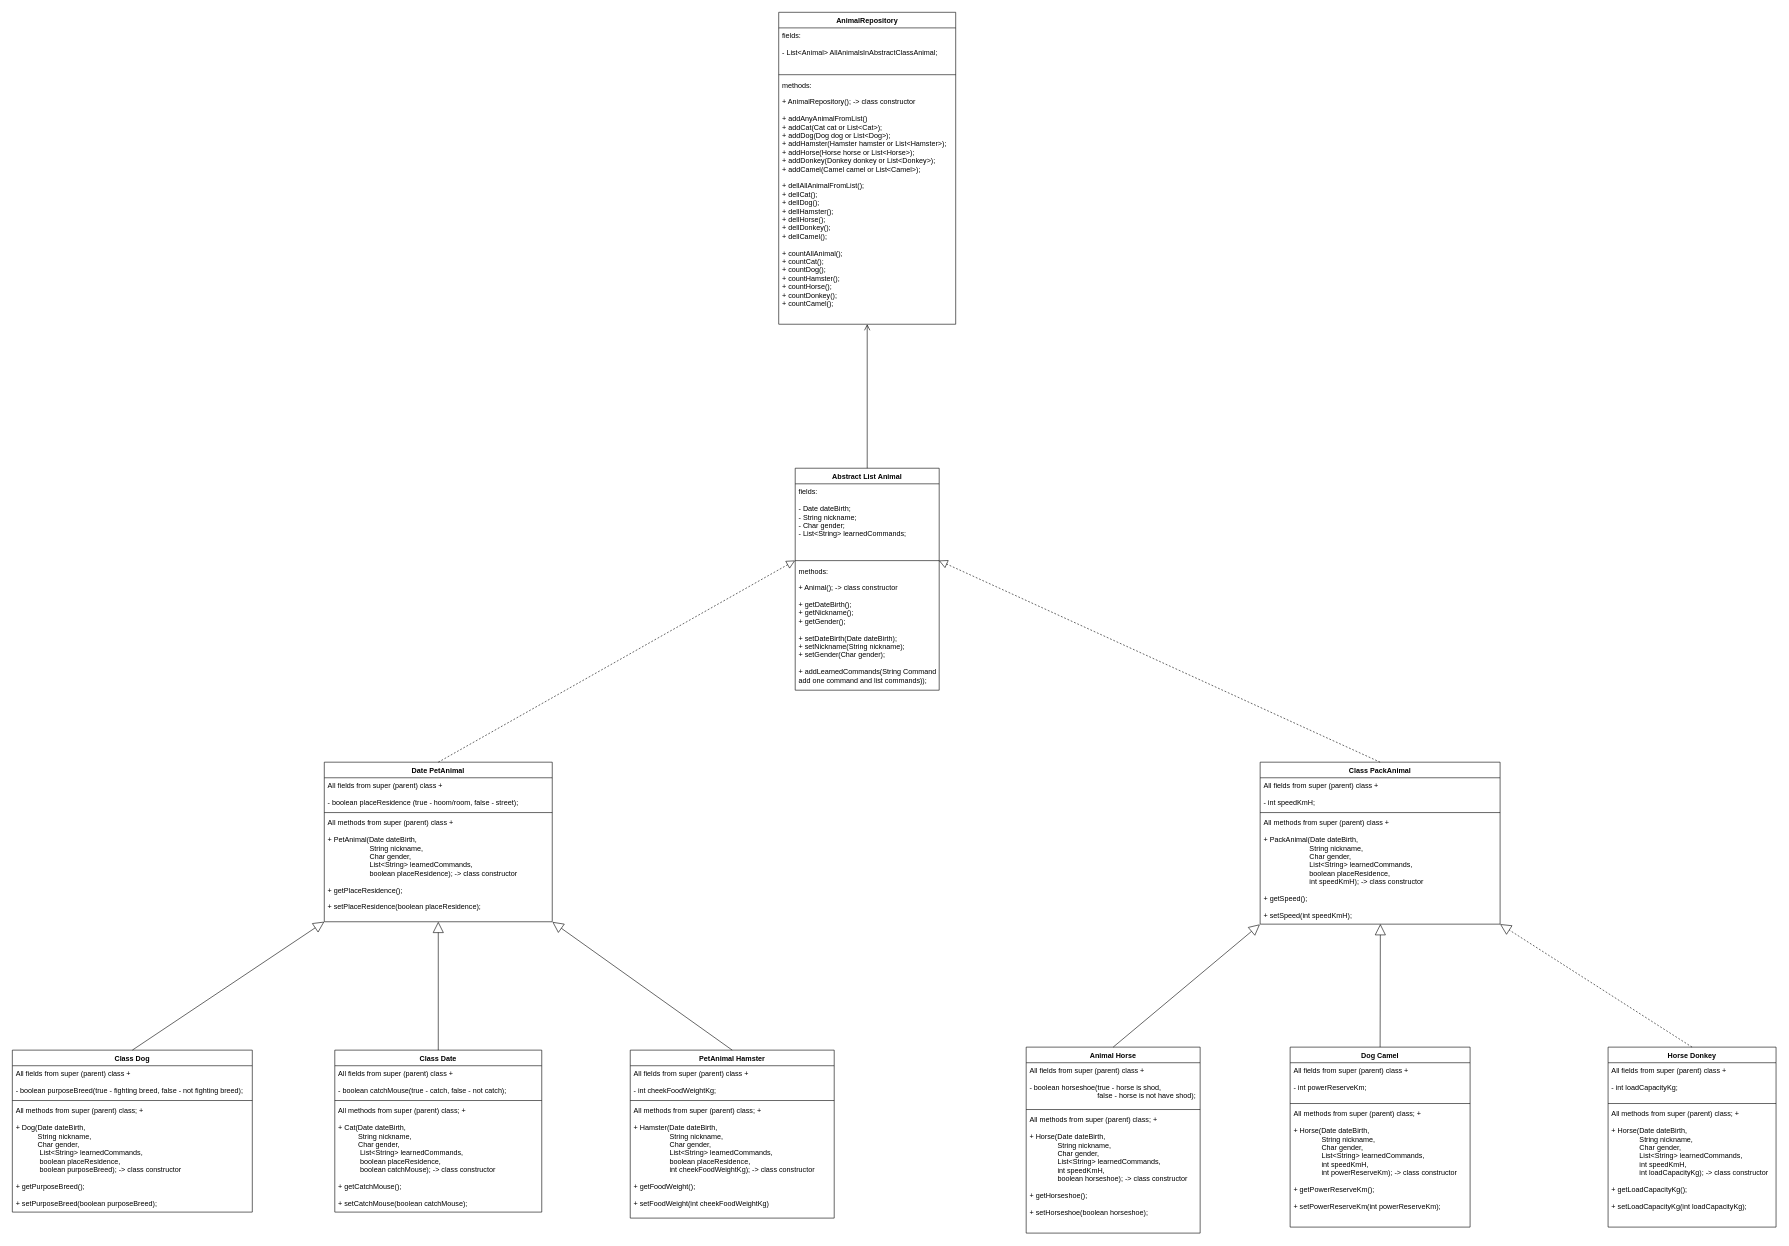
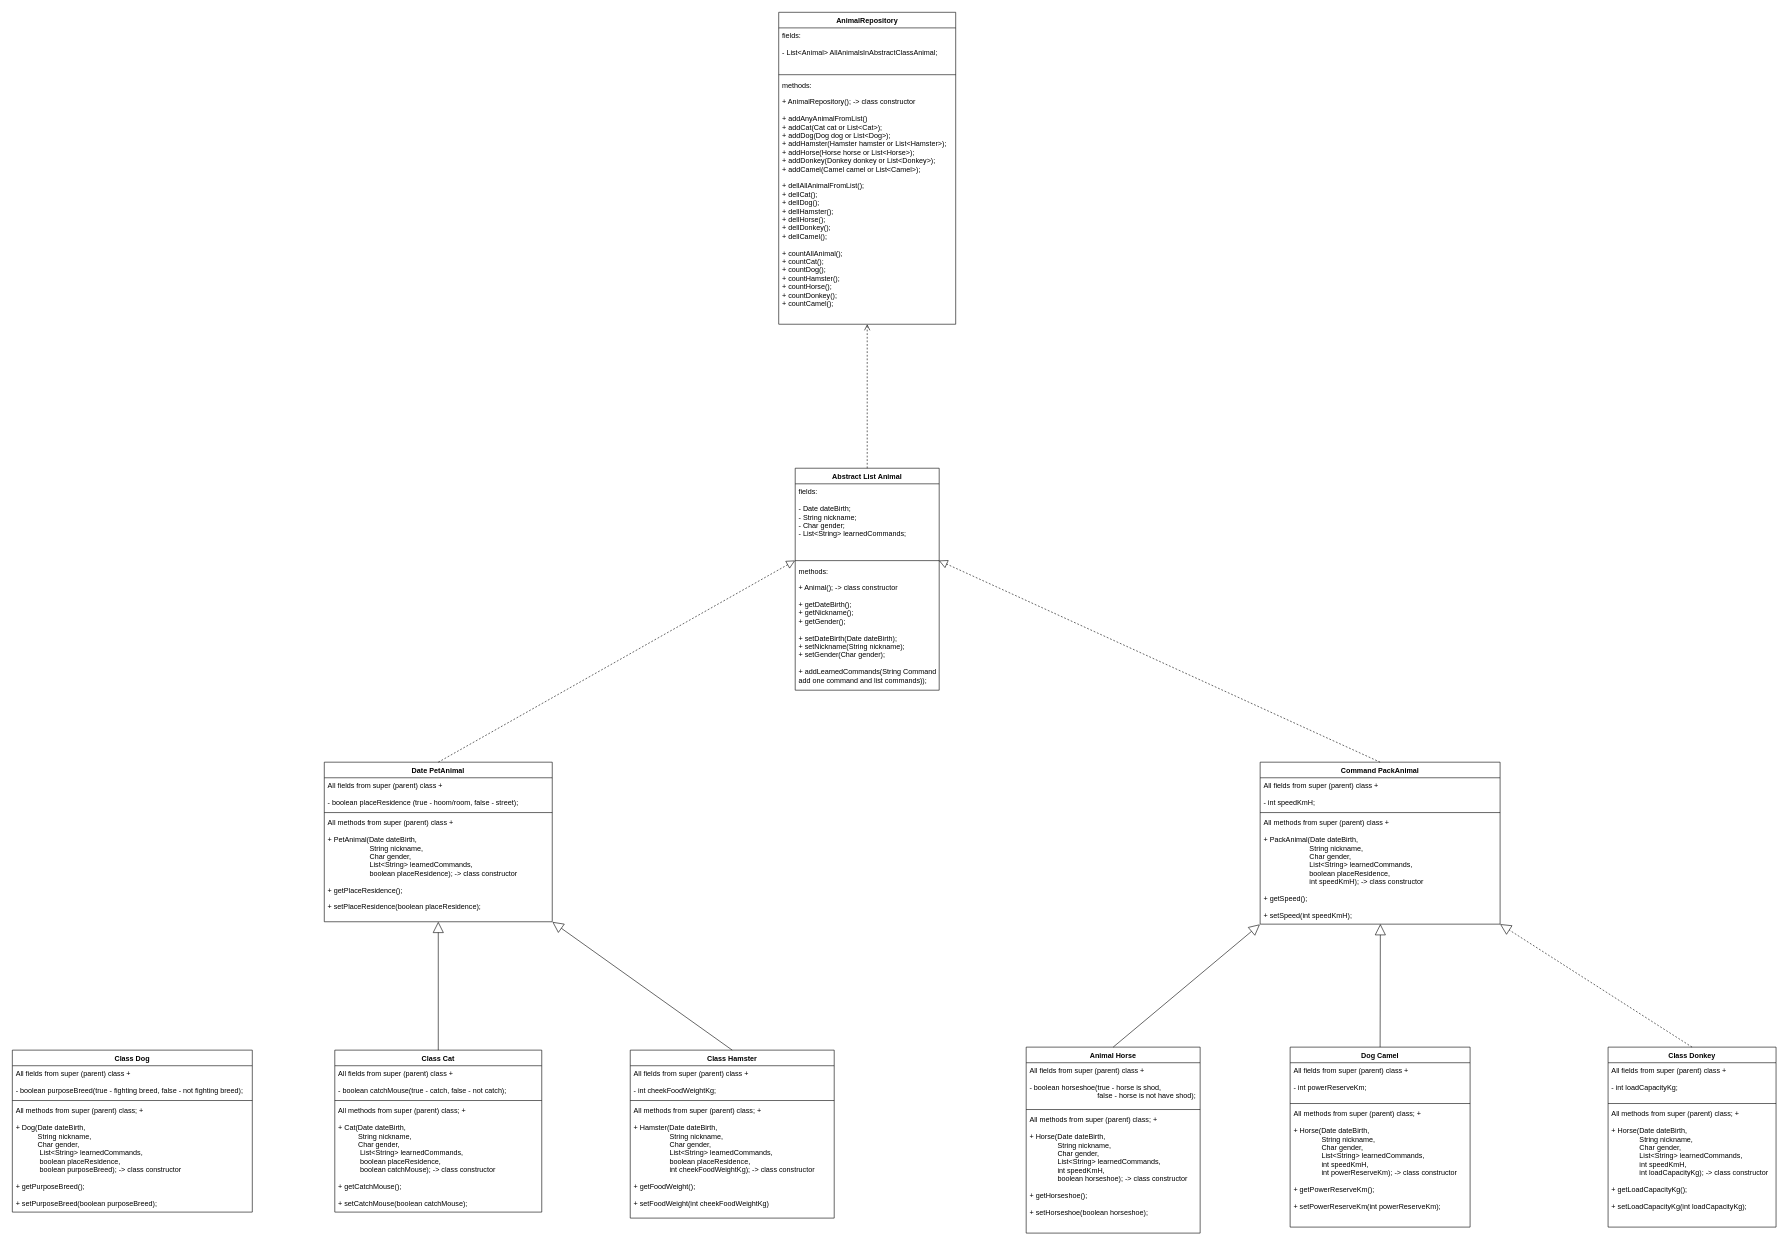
edge "Abstract List Animal" -> "AnimalRepository": style solid -> dashed
node "Class PackAnimal": label "Class PackAnimal" -> "Command PackAnimal"
edge "Class Dog" -> "Date PetAnimal": removed
node "Horse Donkey": label "Horse Donkey" -> "Class Donkey"
node "Class Date": label "Class Date" -> "Class Cat"
node "PetAnimal Hamster": label "PetAnimal Hamster" -> "Class Hamster"
